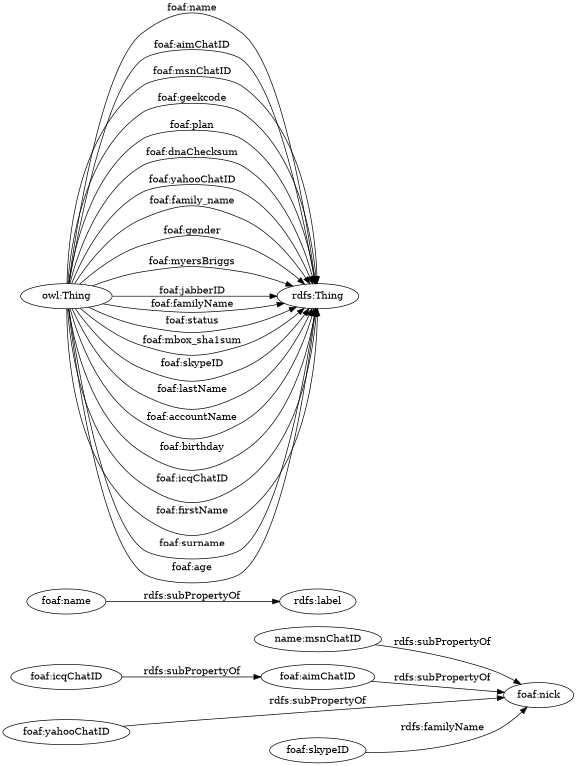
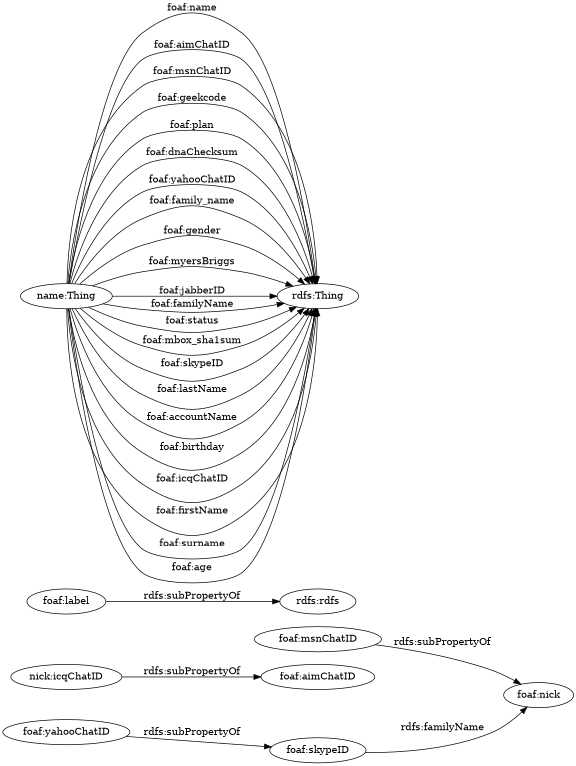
node "owl:Thing": label "owl:Thing" -> "name:Thing"
node "foaf:name": label "foaf:name" -> "foaf:label"
node "rdfs:label": label "rdfs:label" -> "rdfs:rdfs"
node "name:msnChatID": label "name:msnChatID" -> "foaf:msnChatID"
node "foaf:icqChatID": label "foaf:icqChatID" -> "nick:icqChatID"
edge "foaf:aimChatID" -> "foaf:nick": removed, label "rdfs:subPropertyOf"
edge "foaf:yahooChatID" -> "foaf:nick": now "foaf:yahooChatID" -> "foaf:skypeID"
